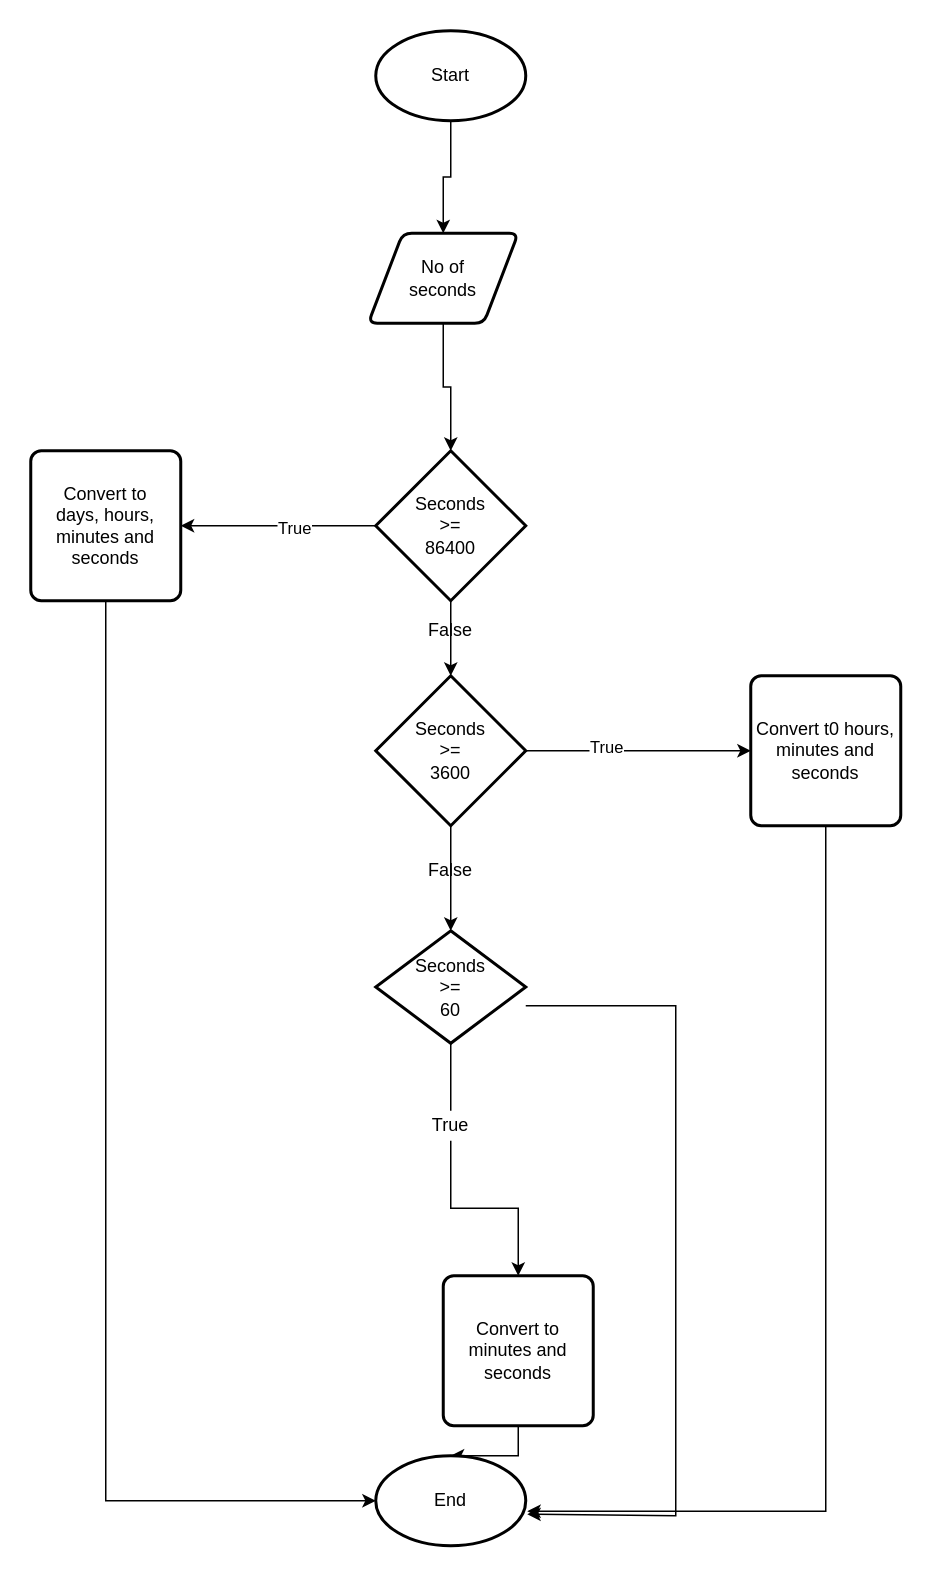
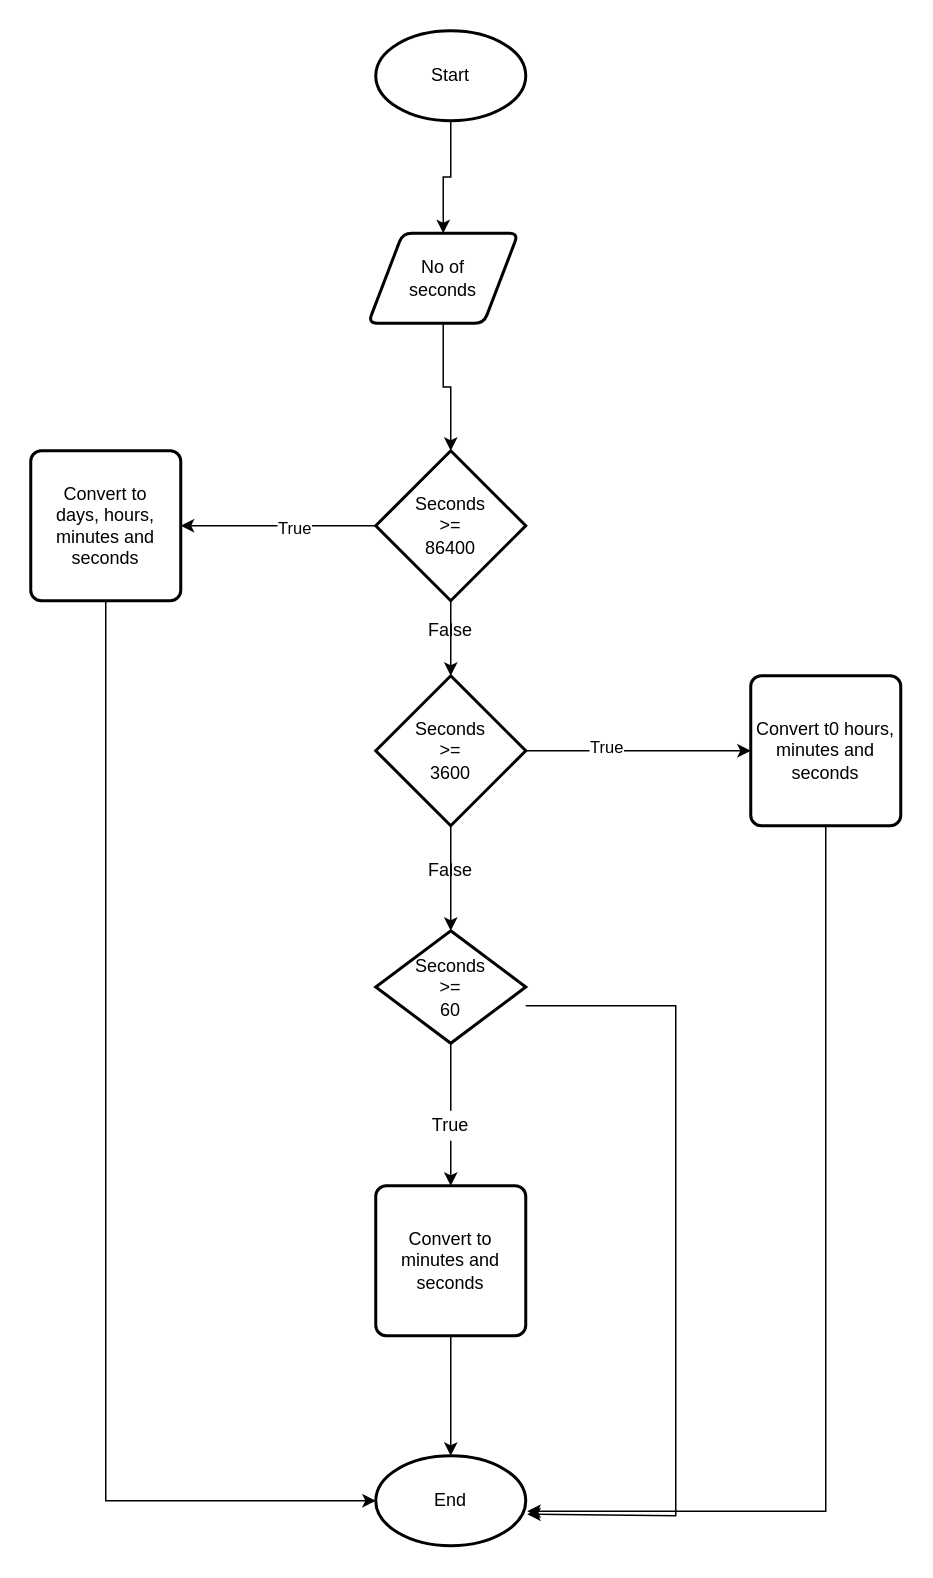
node "Convert to minutes and seconds": moved (518, 1351) -> (451, 1261)
